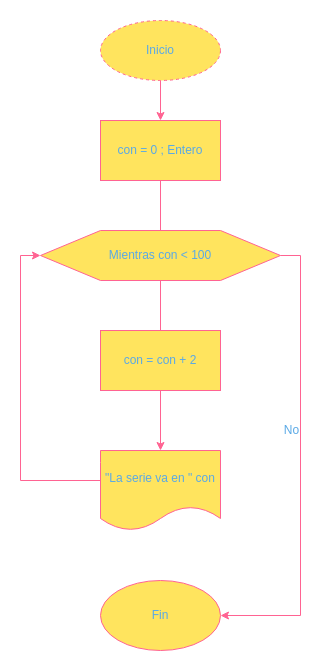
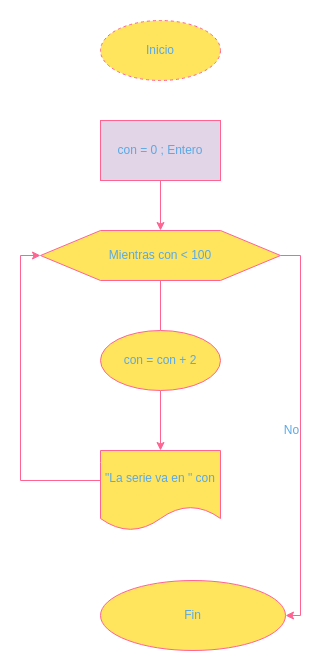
edge "Inicio" -> "con = 0 ; Entero": removed
node "con = 0 ; Entero": fillcolor #ffe45e -> #e1d5e7
edge "con = 0 ; Entero" -- "Mientras con < 100": arrowhead none -> classic
node "con = con + 2": shape rectangle -> ellipse
node "Fin": size 120x70 -> 185x70
